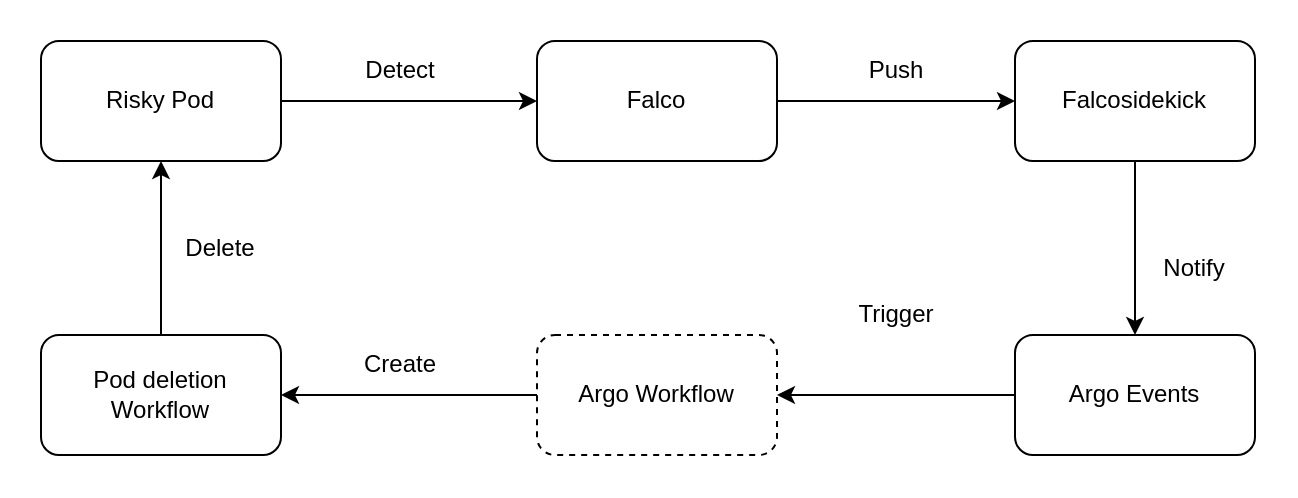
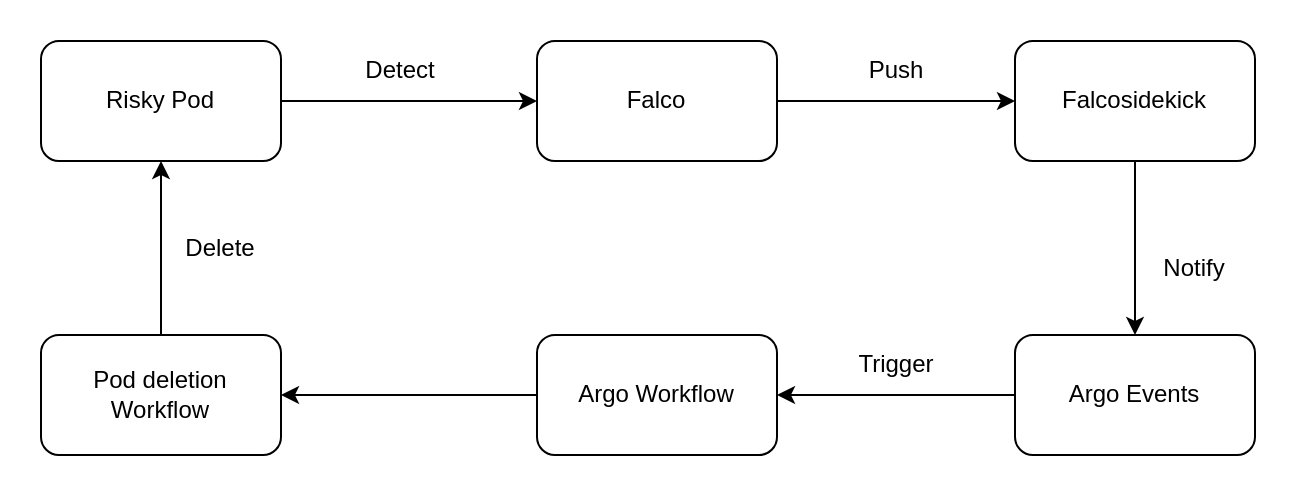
node "Trigger": moved (897, 315) -> (897, 365)
node "Create": removed
node "Argo Workflow": style dashed -> solid
